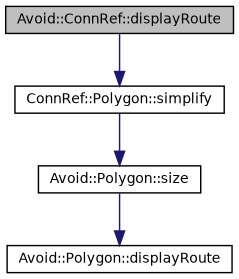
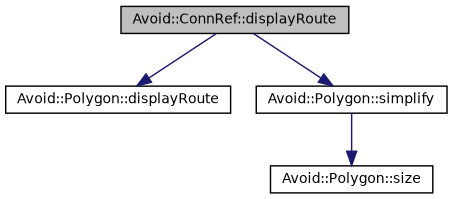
node "ConnRef::Polygon::simplify": label "ConnRef::Polygon::simplify" -> "Avoid::Polygon::simplify"
edge "Avoid::Polygon::size" -> "Avoid::Polygon::displayRoute": now "Avoid::ConnRef::displayRoute" -> "Avoid::Polygon::displayRoute"
